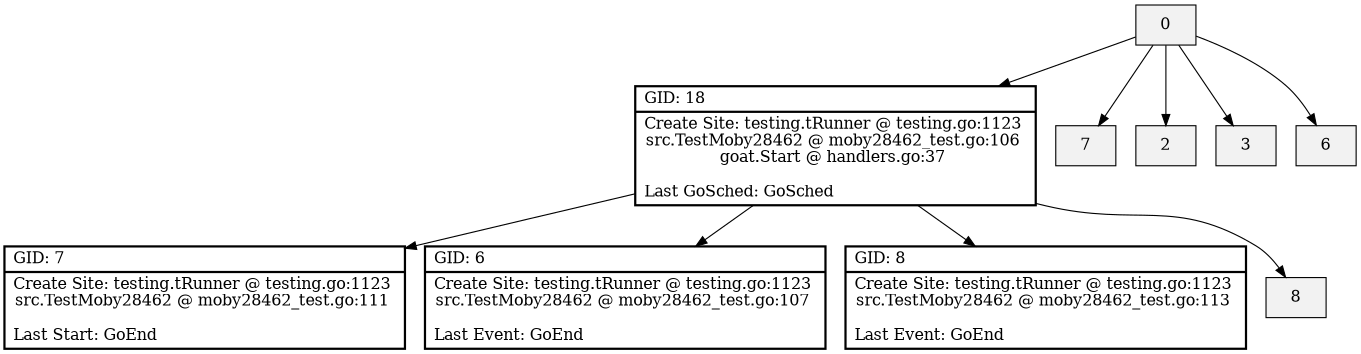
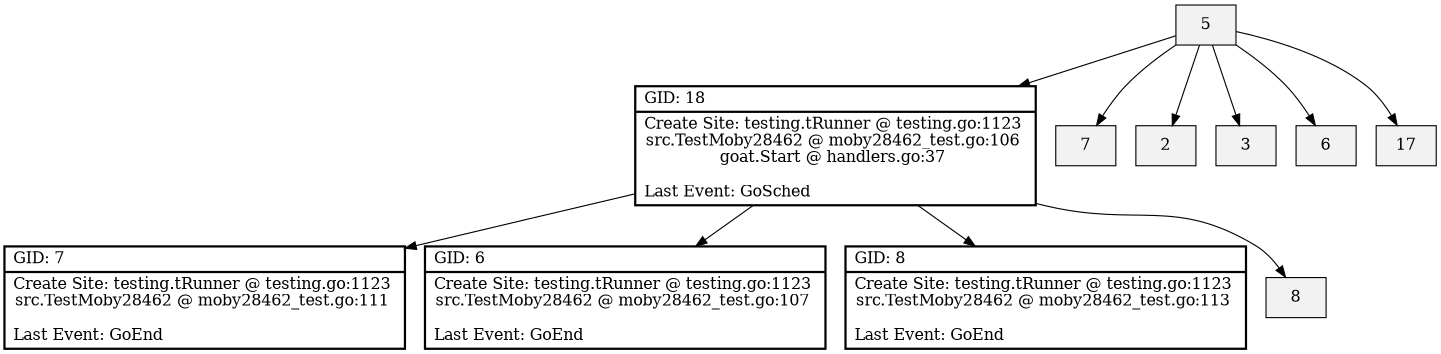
node "0": label "0" -> "5"
node "17": added
node "GID: 18": text "Last GoSched: GoSched" -> "Last Event: GoSched"
node "GID: 7": text "Last Start: GoEnd" -> "Last Event: GoEnd"
